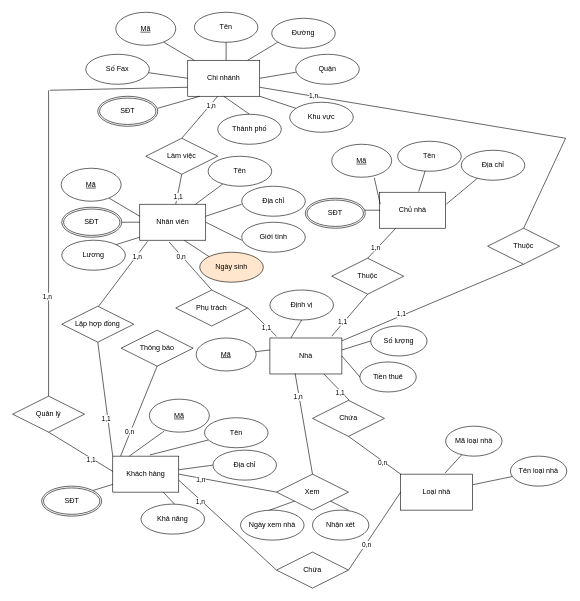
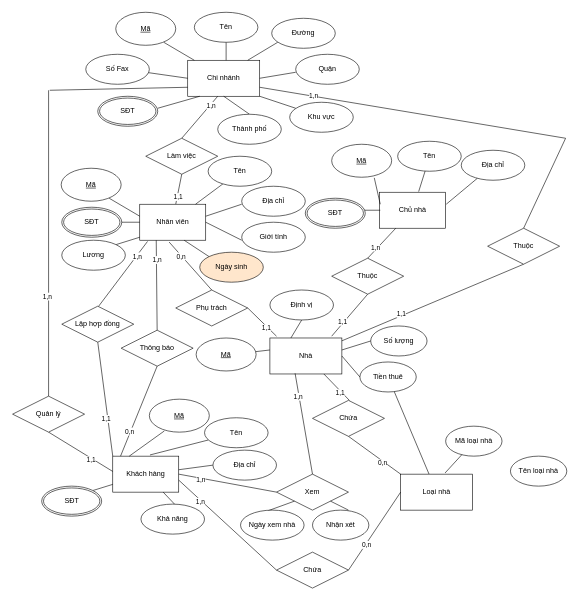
edge "Nhân viên" -- "Thông báo": added, label "1,n"
edge "Tên loại nhà" -- "Loại nhà": now "Tiền thuê" -- "Loại nhà"
